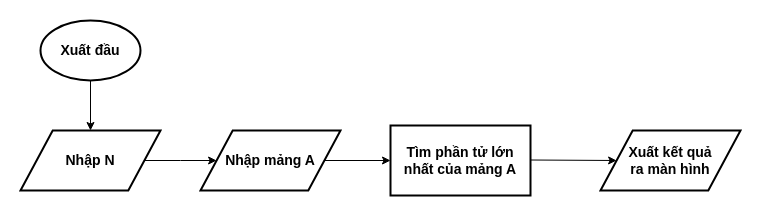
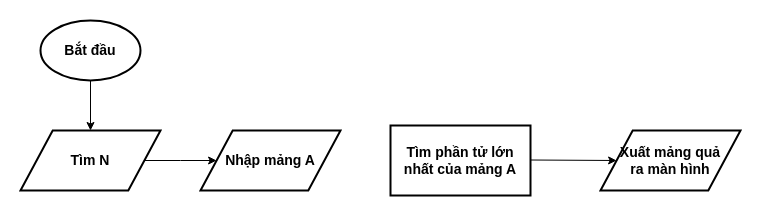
node "Xuất đầu": label "Xuất đầu" -> "Bắt đầu"
node "Nhập N": label "Nhập N" -> "Tìm N"
edge "Nhập mảng A" -> "Tìm phần tử lớn nhất của mảng A": removed
node "Xuất kết quả ra màn hình": label "Xuất kết quả ra màn hình" -> "Xuất mảng quả ra màn hình"
